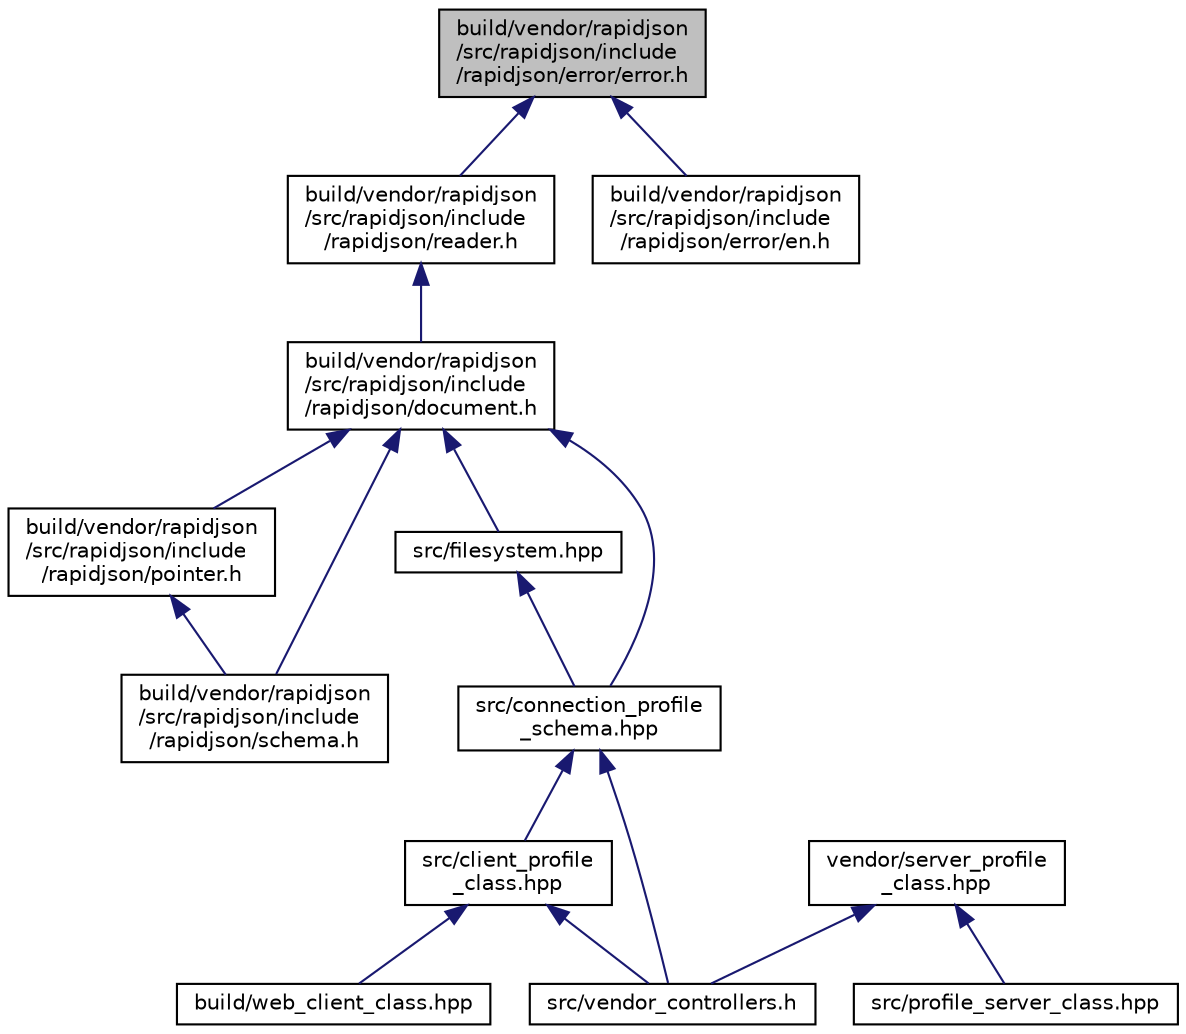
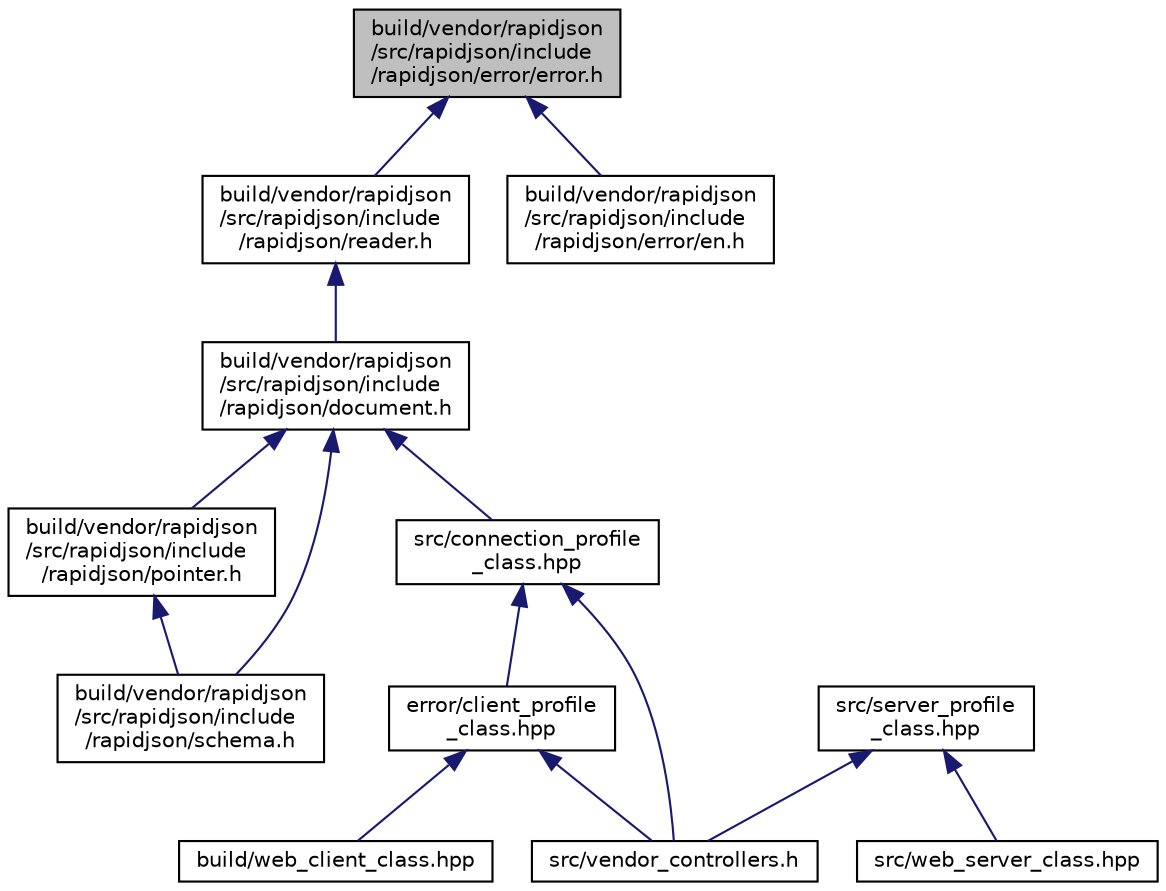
node "src/filesystem.hpp": removed
node "src/connection_profile _schema.hpp": label "src/connection_profile _schema.hpp" -> "src/connection_profile _class.hpp"
node "src/client_profile _class.hpp": label "src/client_profile _class.hpp" -> "error/client_profile _class.hpp"
node "vendor/server_profile _class.hpp": label "vendor/server_profile _class.hpp" -> "src/server_profile _class.hpp"
node "src/profile_server_class.hpp": label "src/profile_server_class.hpp" -> "src/web_server_class.hpp"
